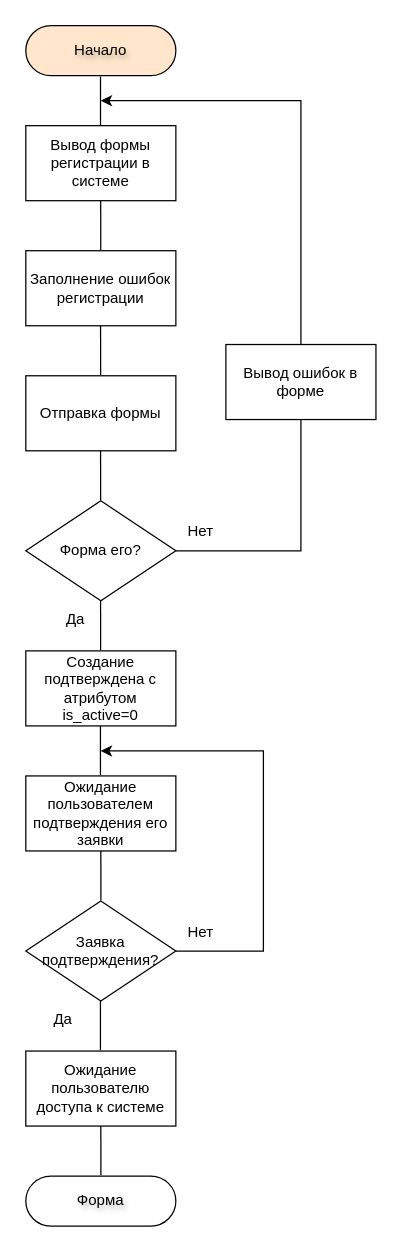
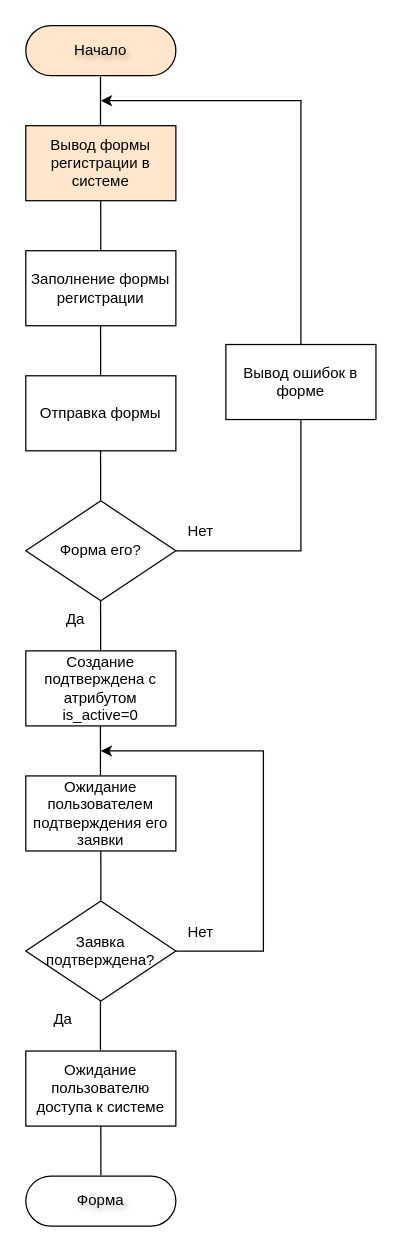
node "Вывод формы регистрации в системе": fillcolor #ffffff -> #ffe6cc
node "Заполнение ошибок регистрации": label "Заполнение ошибок регистрации" -> "Заполнение формы регистрации"
node "Заявка подтверждения?": label "Заявка подтверждения?" -> "Заявка подтверждена?"
